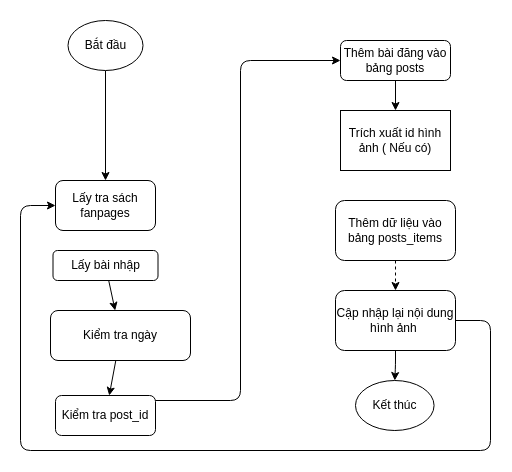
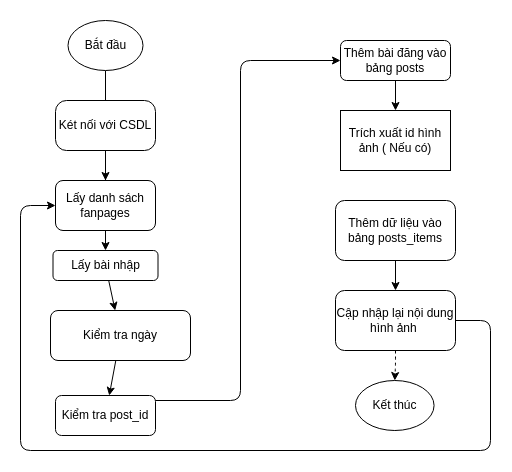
node "Két nối với CSDL": added
node "Lấy tra sách fanpages": label "Lấy tra sách fanpages" -> "Lấy danh sách fanpages"
edge "Két nối với CSDL" -> "Lấy bài nhập": added
edge "Thêm dữ liệu vào bảng posts_items" -> "Cập nhập lại nội dung hình ảnh": style dashed -> solid
edge "Cập nhập lại nội dung hình ảnh" -> "Kết thúc": style solid -> dashed
